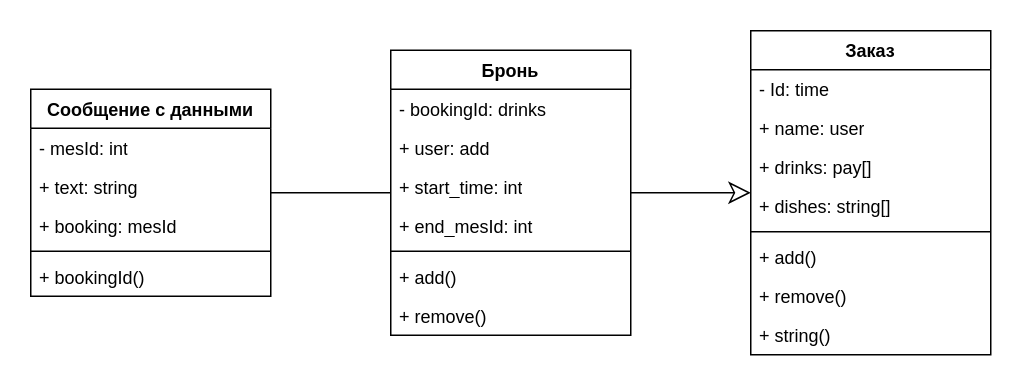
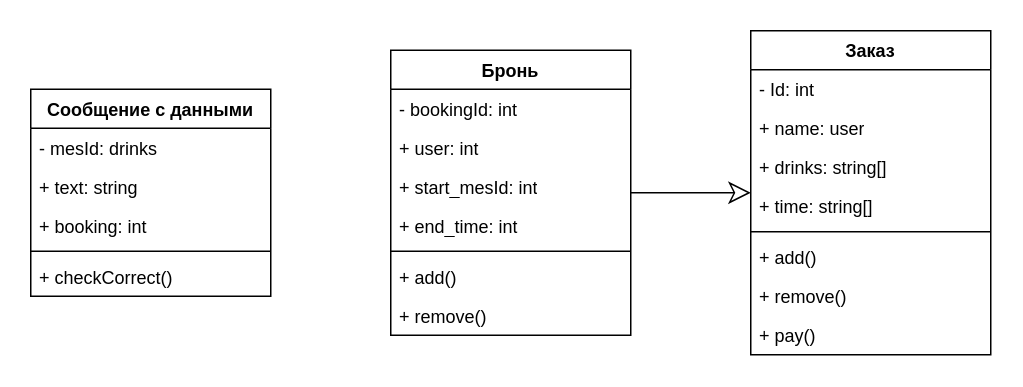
node "- Id: time": label "- Id: time" -> "- Id: int"
node "- bookingId: drinks": label "- bookingId: drinks" -> "- bookingId: int"
node "- mesId: int": label "- mesId: int" -> "- mesId: drinks"
node "+ user: add": label "+ user: add" -> "+ user: int"
node "+ drinks: pay[]": label "+ drinks: pay[]" -> "+ drinks: string[]"
node "+ start_time: int": label "+ start_time: int" -> "+ start_mesId: int"
edge "Сообщение с данными" -- "Бронь": removed
node "+ dishes: string[]": label "+ dishes: string[]" -> "+ time: string[]"
node "+ booking: mesId": label "+ booking: mesId" -> "+ booking: int"
node "+ end_mesId: int": label "+ end_mesId: int" -> "+ end_time: int"
node "+ bookingId()": label "+ bookingId()" -> "+ checkCorrect()"
node "+ string()": label "+ string()" -> "+ pay()"
